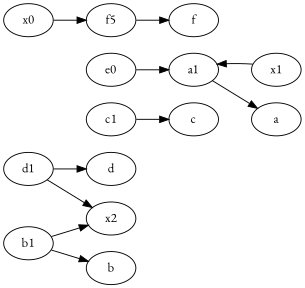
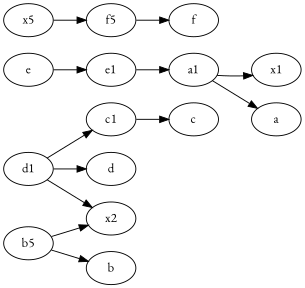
node "x0": label "x0" -> "x5"
edge "x1" -> "a1": reversed
node "e": added
node "e0": label "e0" -> "e1"
edge "d1" -> "c1": added
node "b1": label "b1" -> "b5"
